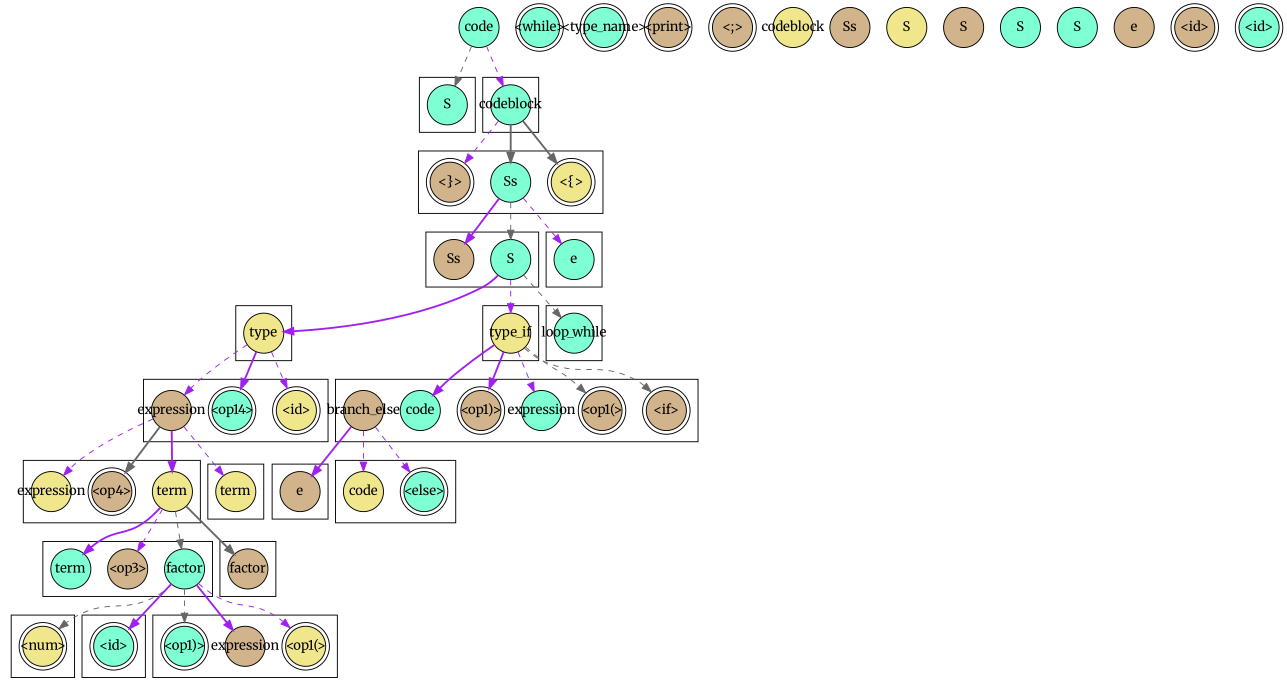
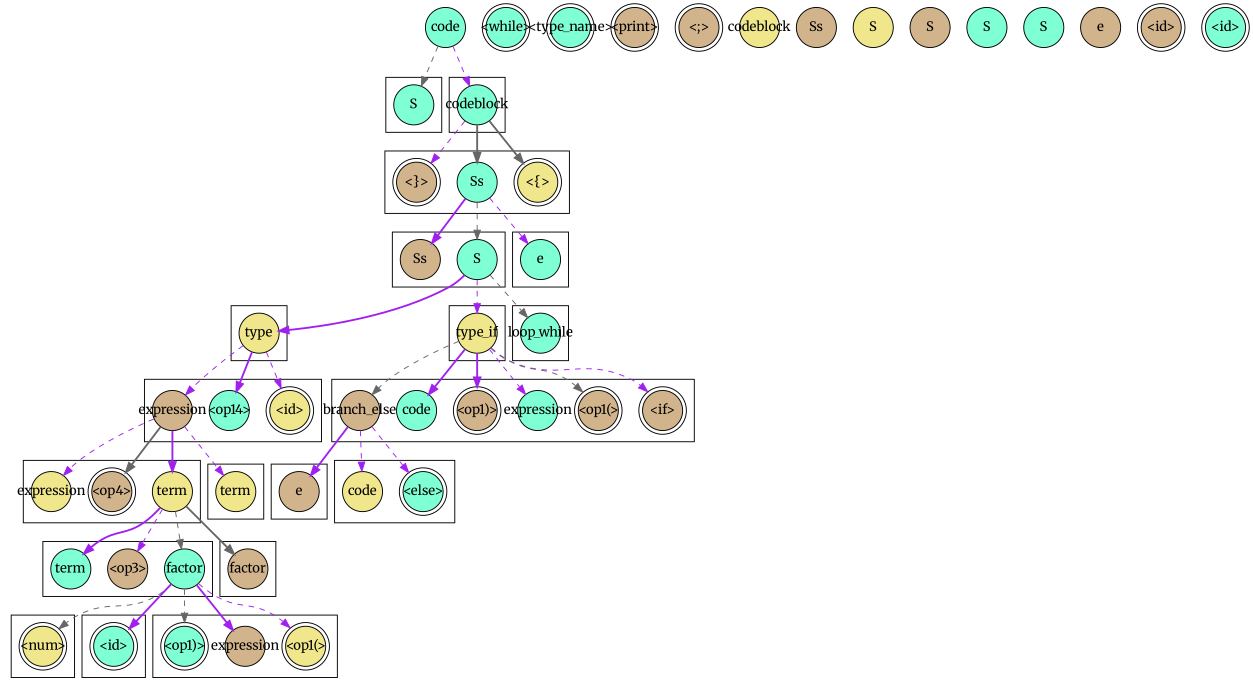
edge "type_if" -> "branch_else": added
edge "type_if" -> "<if>": color gray40 -> purple
node "<op14>": shape doublecircle -> circle
